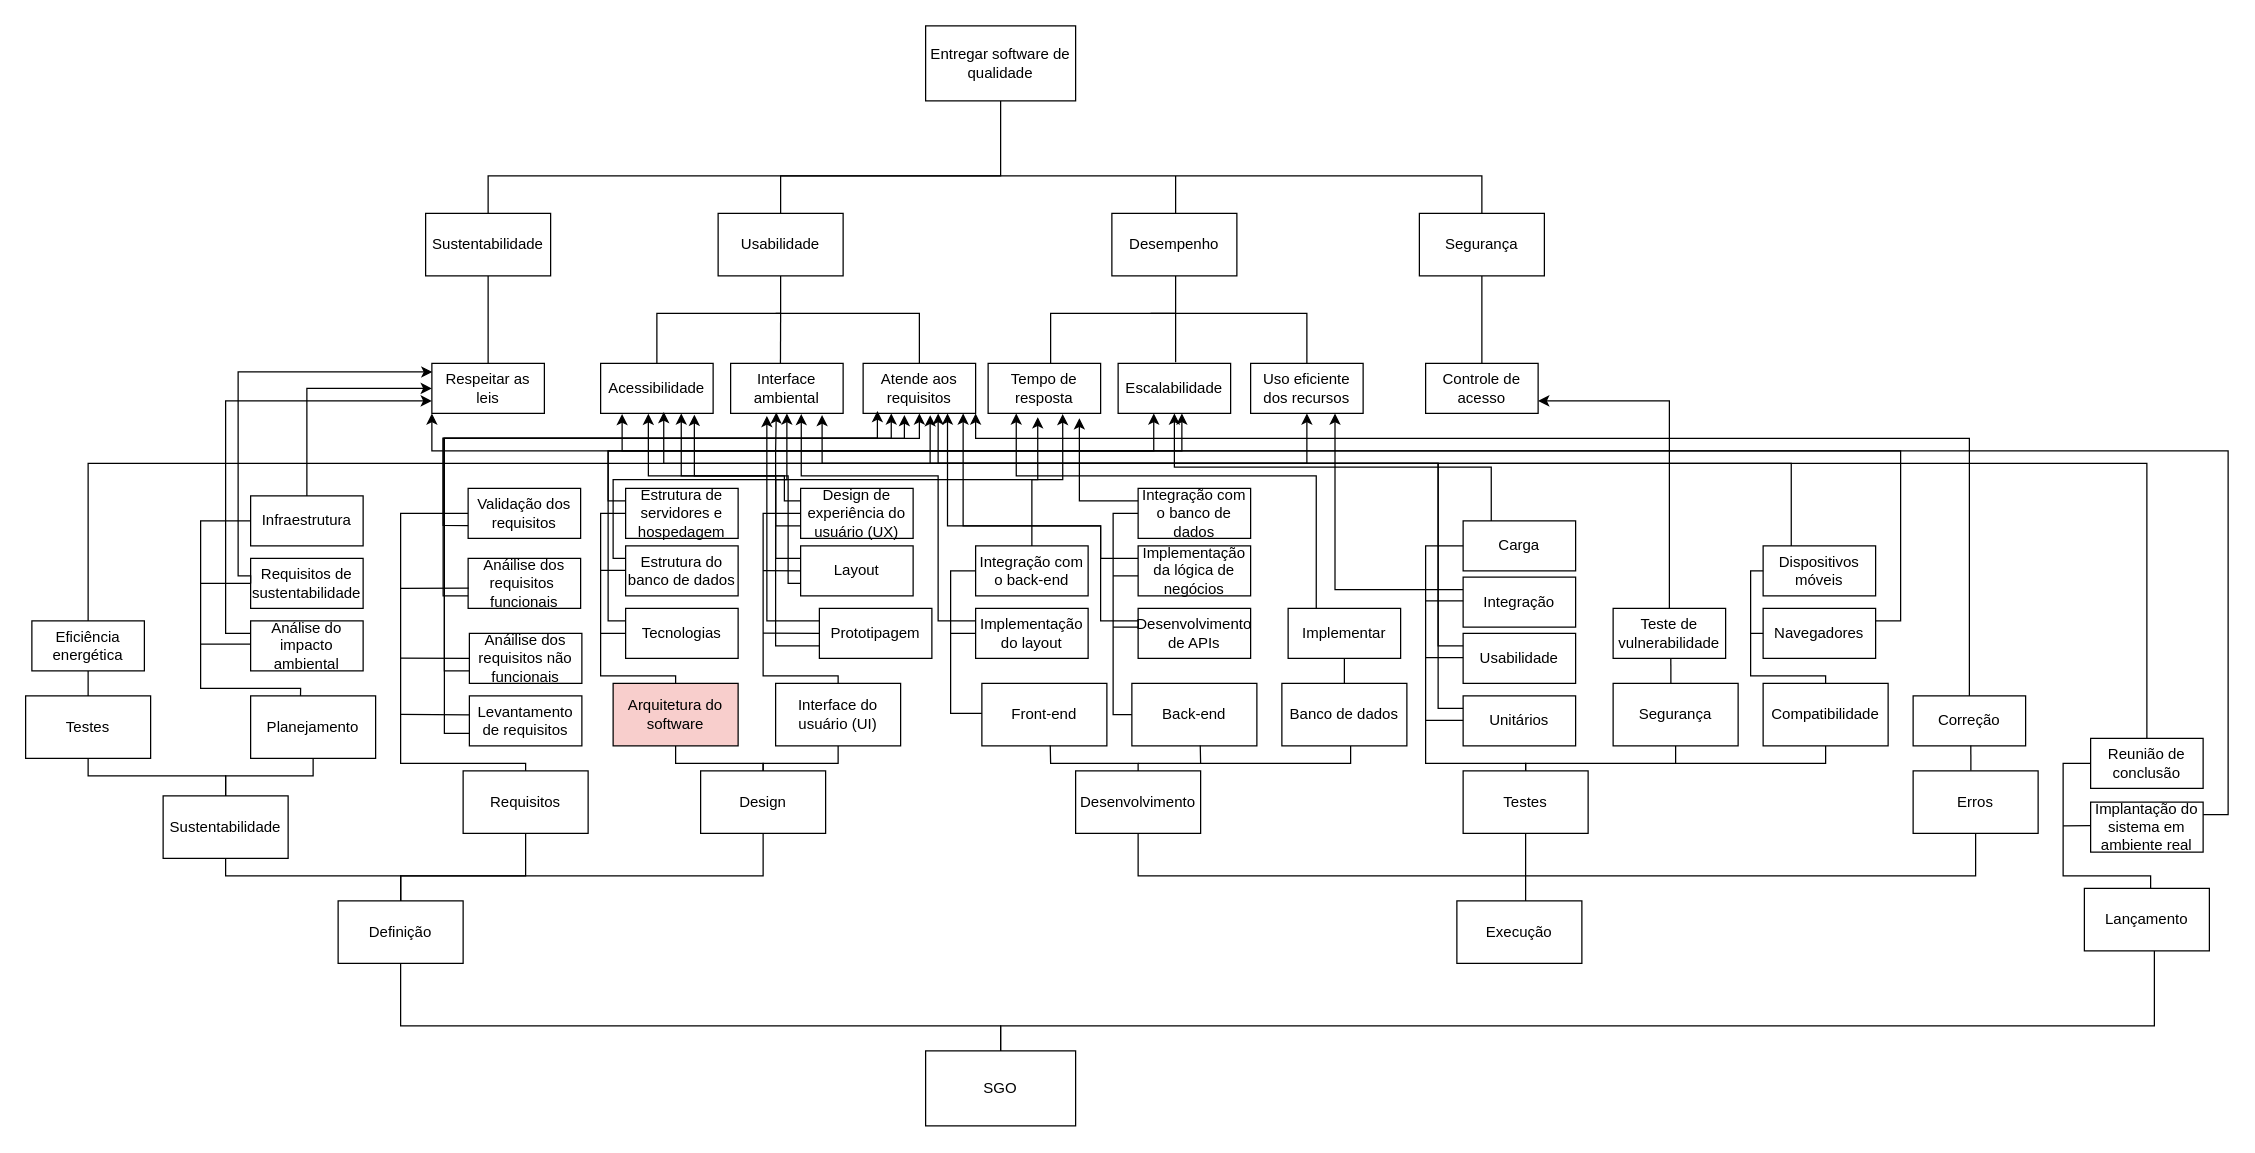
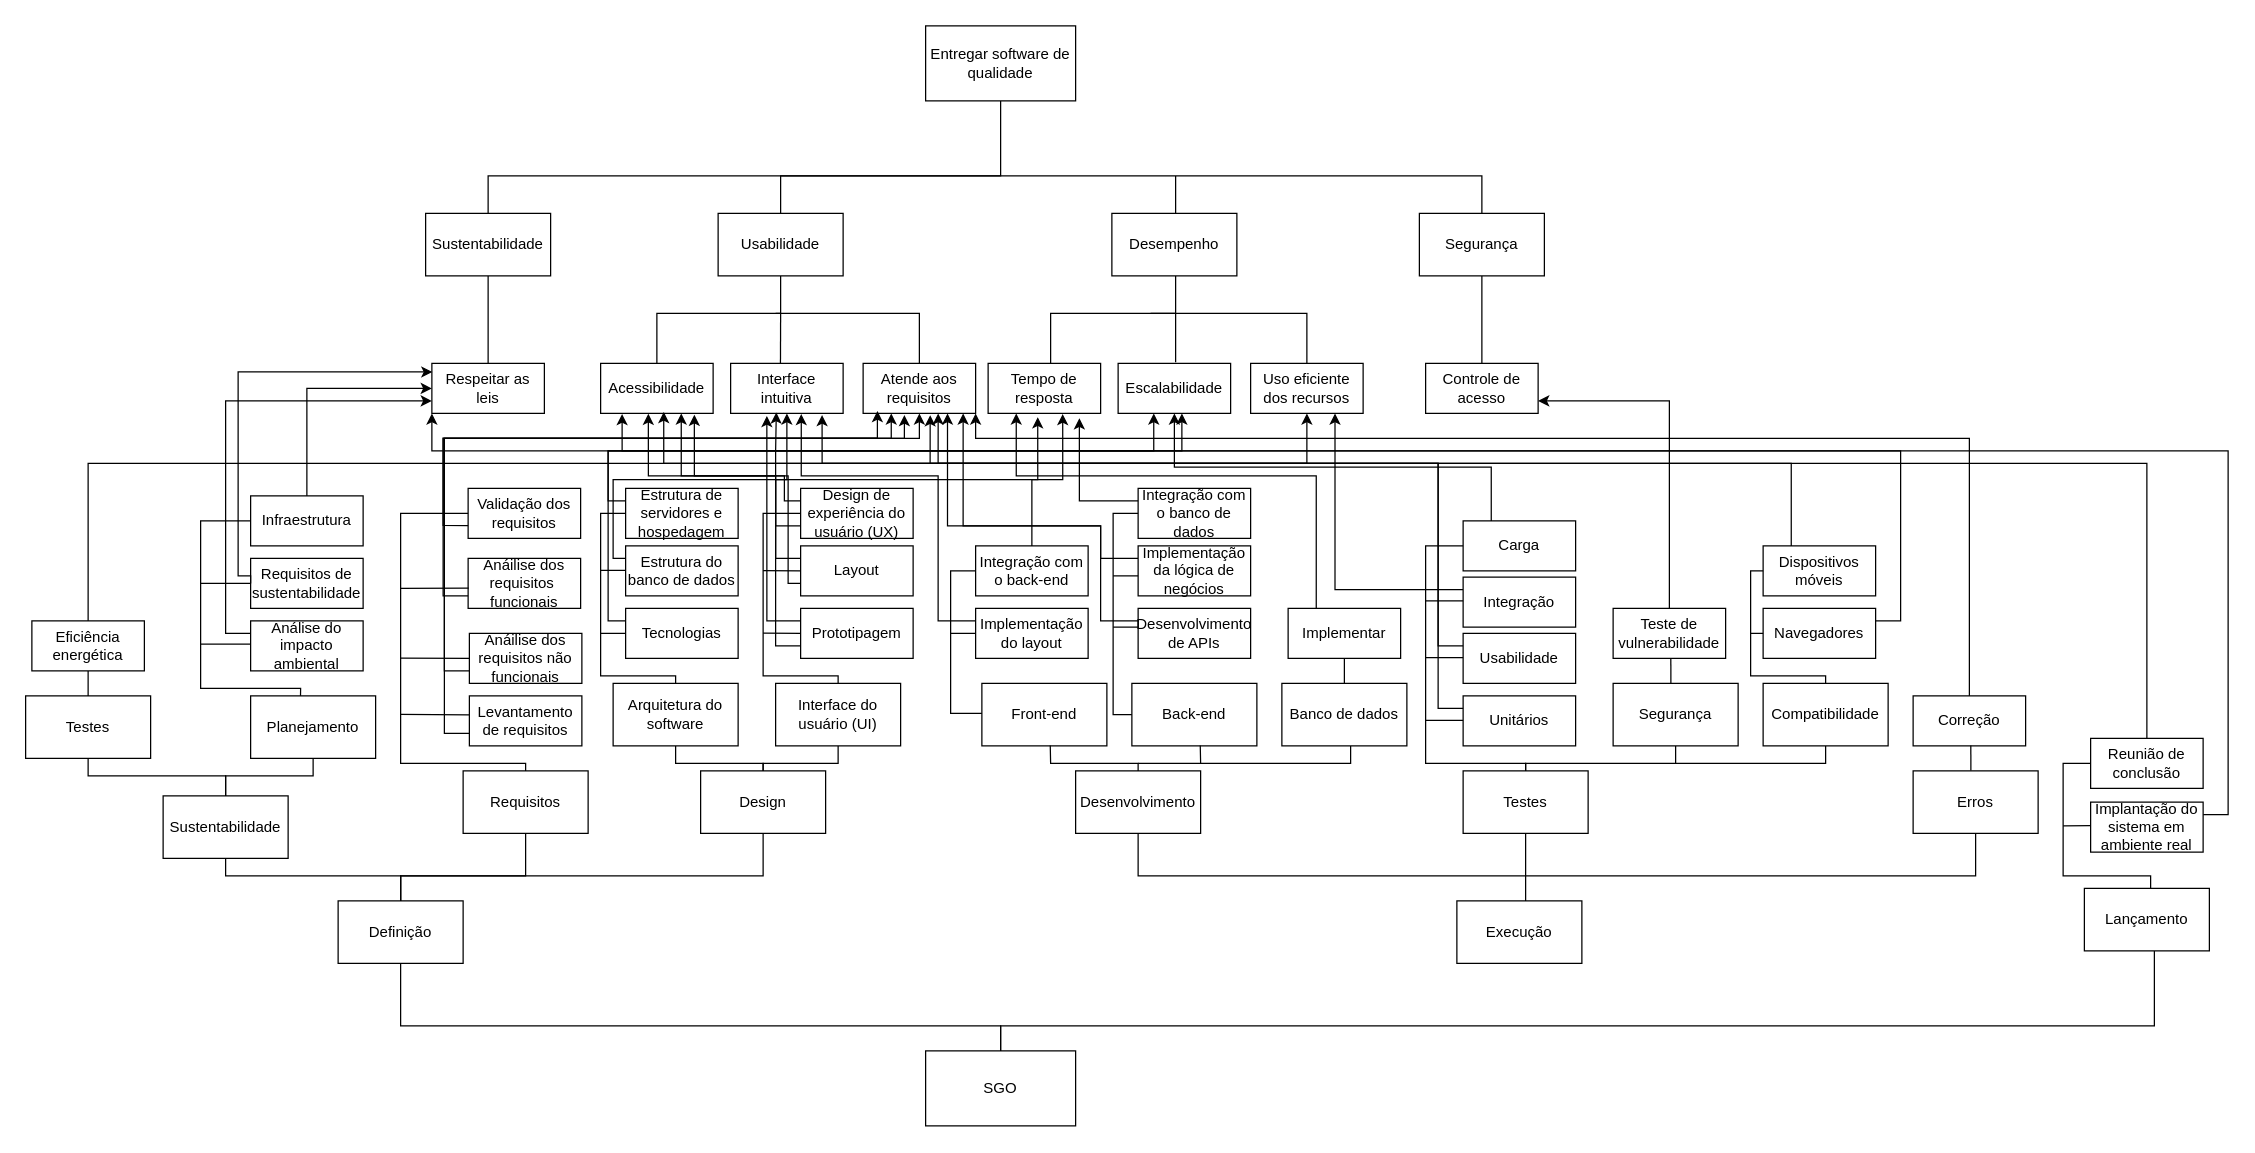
node "Interface ambiental": label "Interface ambiental" -> "Interface intuitiva"
node "Prototipagem": moved (876, 633) -> (857, 633)
node "Arquitetura do software": fillcolor #f8cecc -> #ffffff
